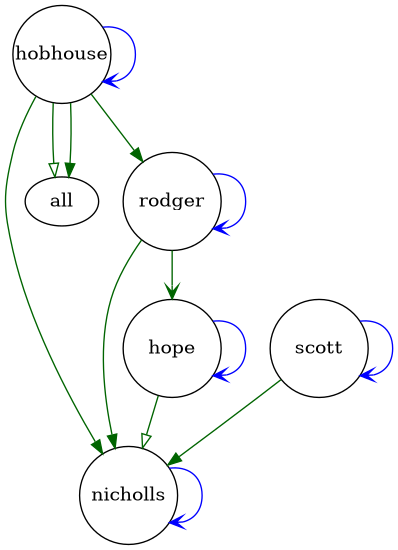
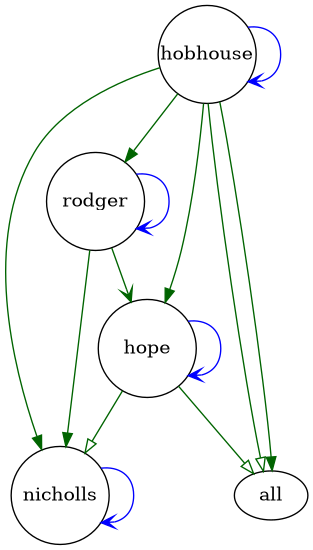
edge "hobhouse" -> "hope": added
node "scott": removed
edge "hope" -> "all": added
